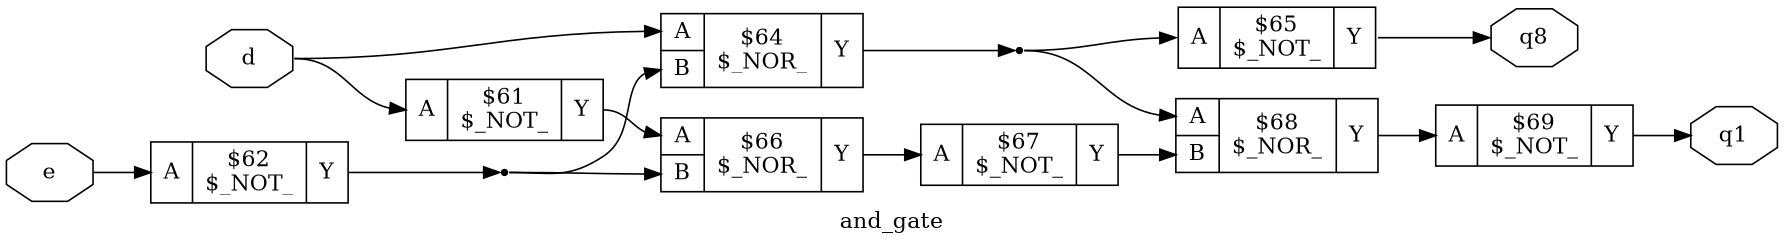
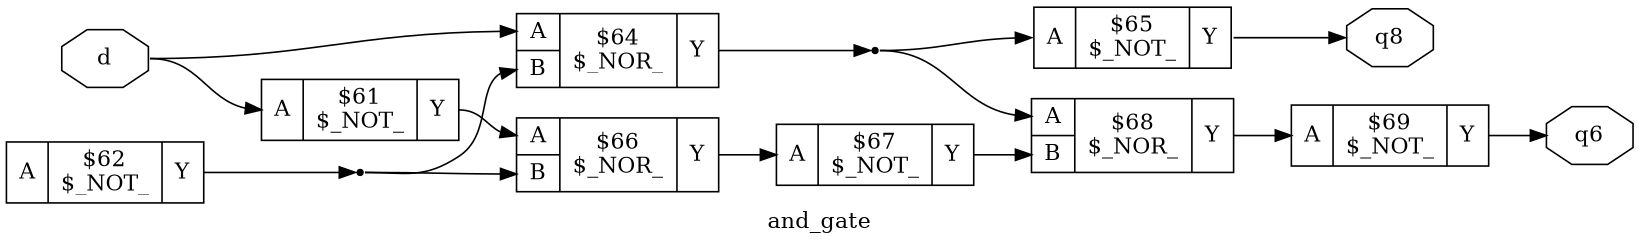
node "q1": label "q1" -> "q6"
node "e": removed
